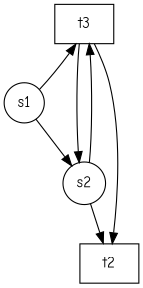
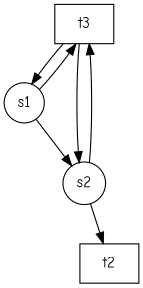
edge "t3" -> "t2": now "t3" -> "s1"
